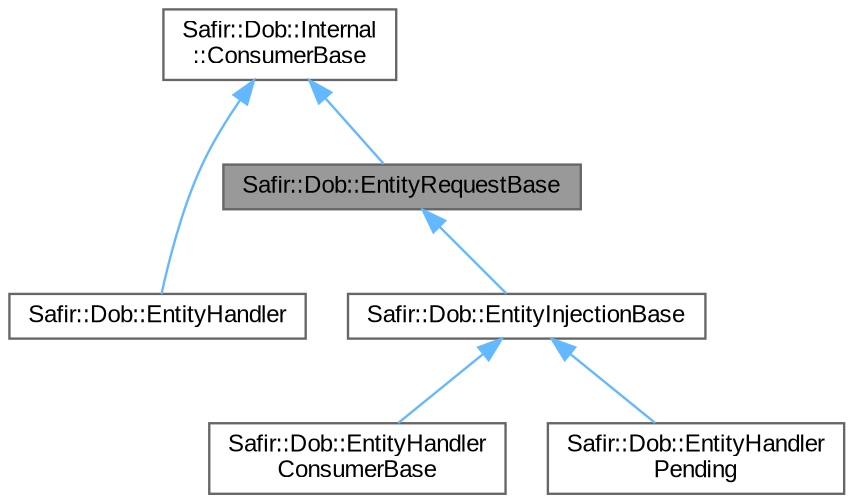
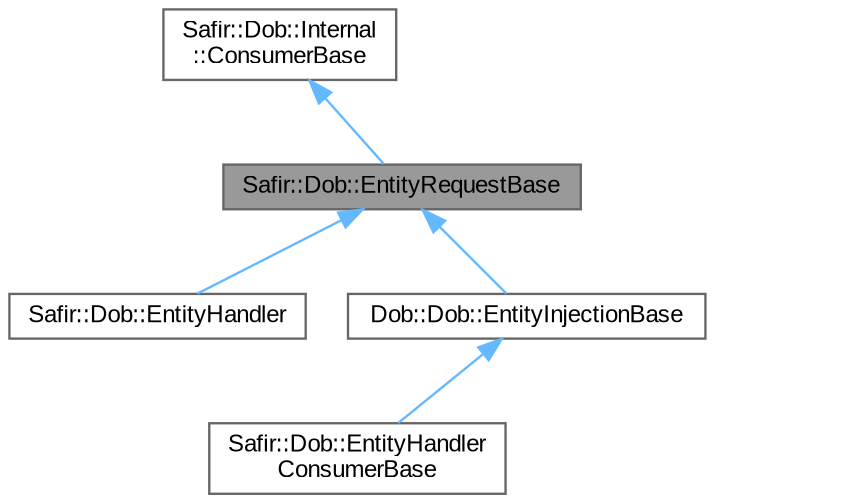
edge "Safir::Dob::EntityHandler" -> "Safir::Dob::Internal ::ConsumerBase": now "Safir::Dob::EntityHandler" -> "Safir::Dob::EntityRequestBase"
node "Safir::Dob::EntityInjectionBase": label "Safir::Dob::EntityInjectionBase" -> "Dob::Dob::EntityInjectionBase"
node "Safir::Dob::EntityHandler Pending": removed
